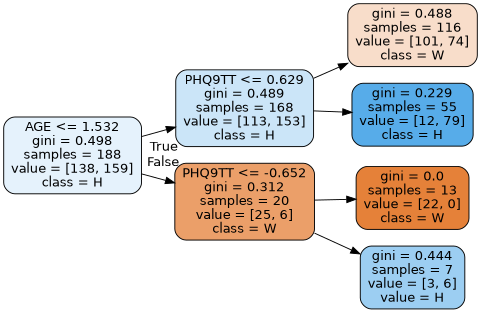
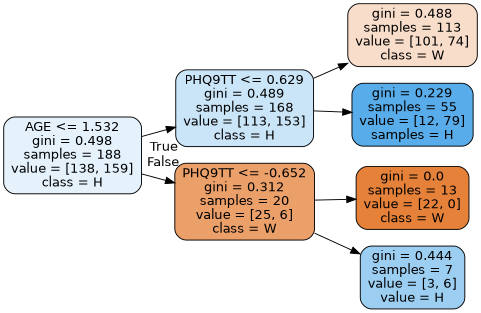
node "gini = 0.488 samples = 116 value = [101, 74] class = W": label "gini = 0.488 samples = 116 value = [101, 74] class = W" -> "gini = 0.488 samples = 113 value = [101, 74] class = W"
node "gini = 0.229 samples = 55 value = [12, 79] class = H": label "gini = 0.229 samples = 55 value = [12, 79] class = H" -> "gini = 0.229 samples = 55 value = [12, 79] samples = H"
